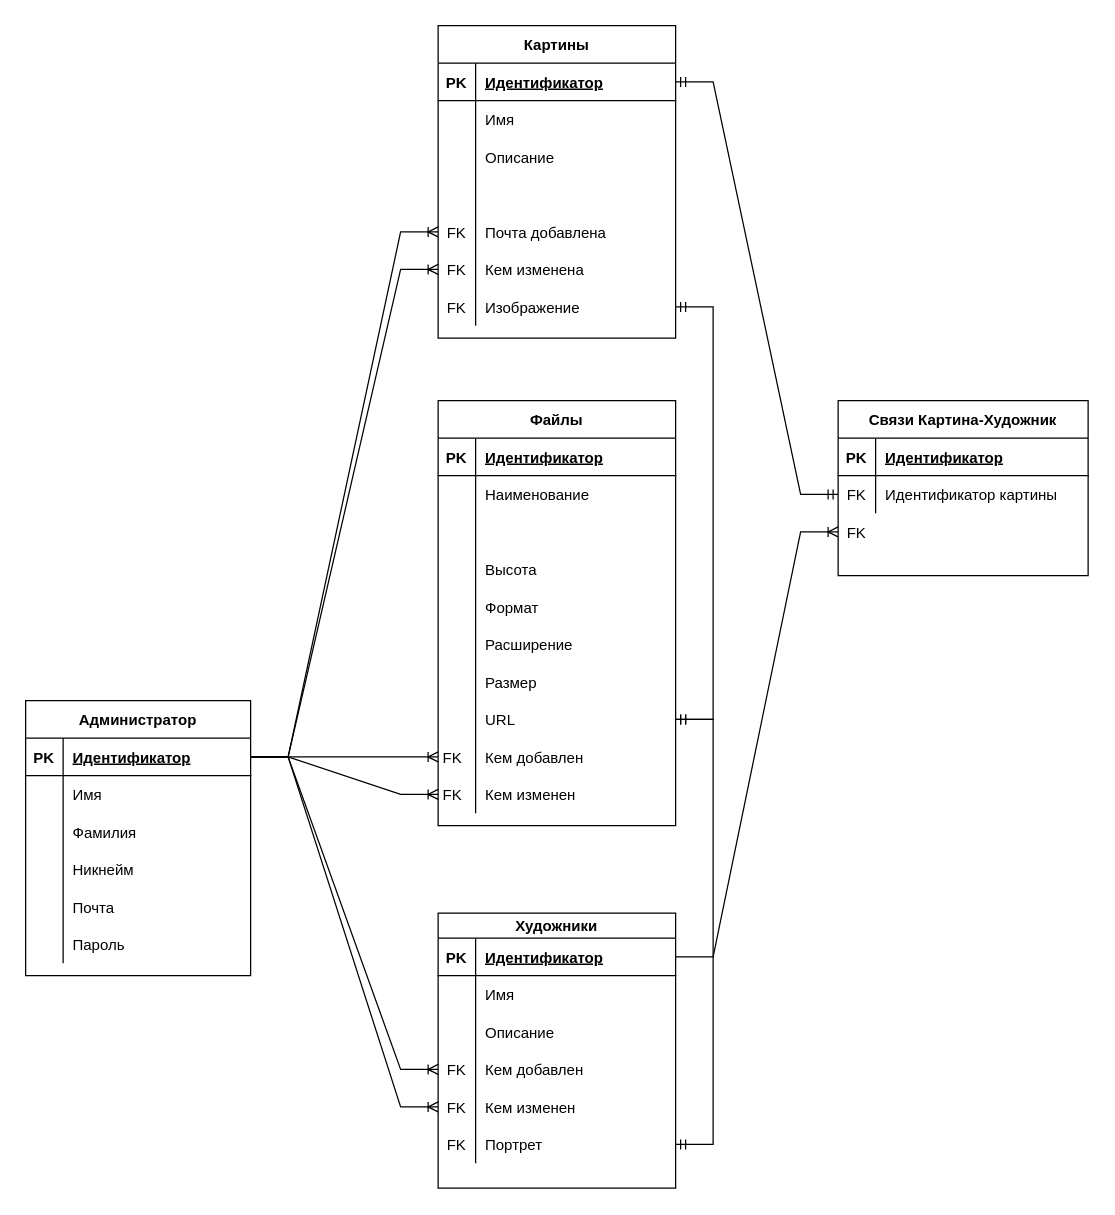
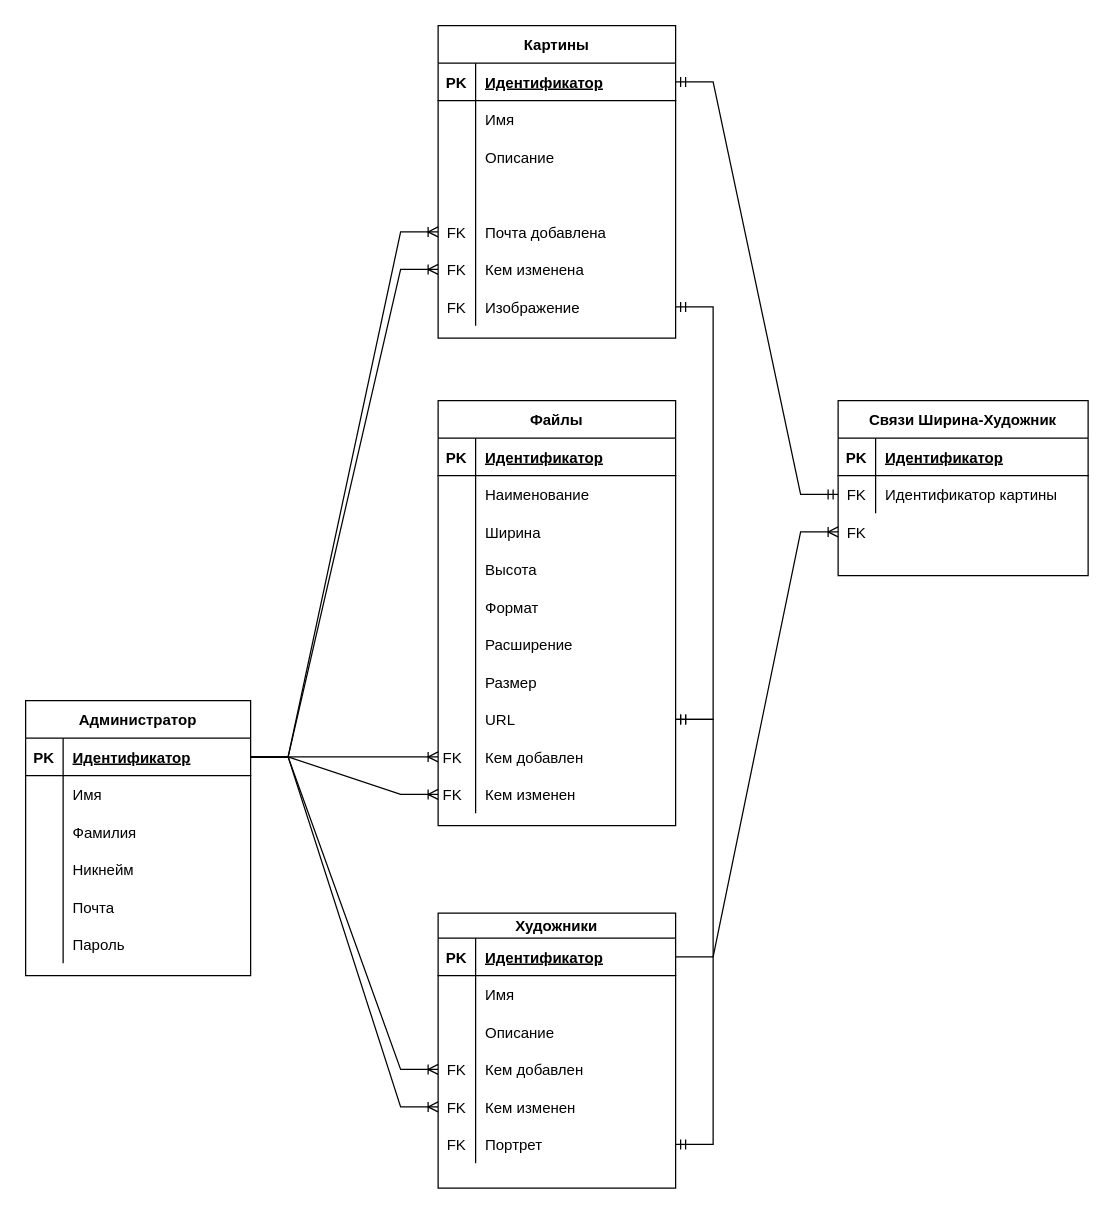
node "Связи Картина-Художник": label "Связи Картина-Художник" -> "Связи Ширина-Художник"
node "Ширина": added
